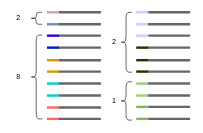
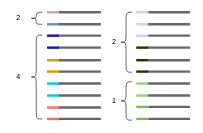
node "8": label "8" -> "4"
